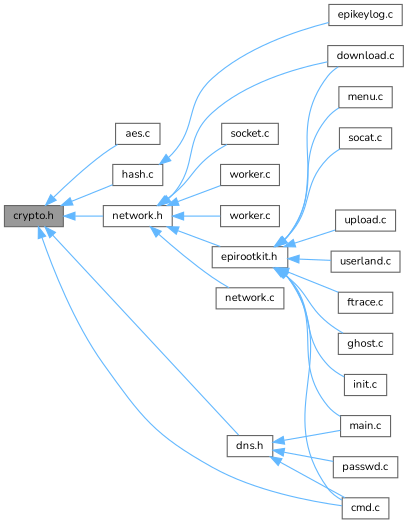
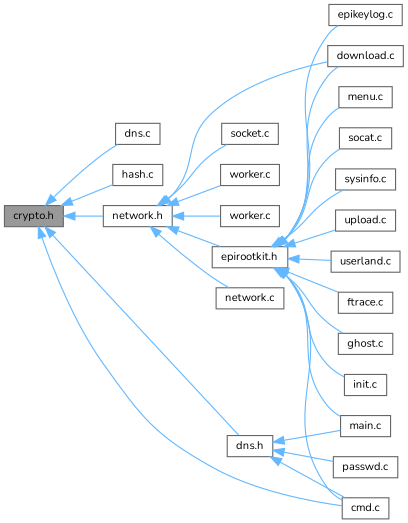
edge "epikeylog.c" -> "hash.c": now "epikeylog.c" -> "epirootkit.h"
node "aes.c": label "aes.c" -> "dns.c"
node "sysinfo.c": added
